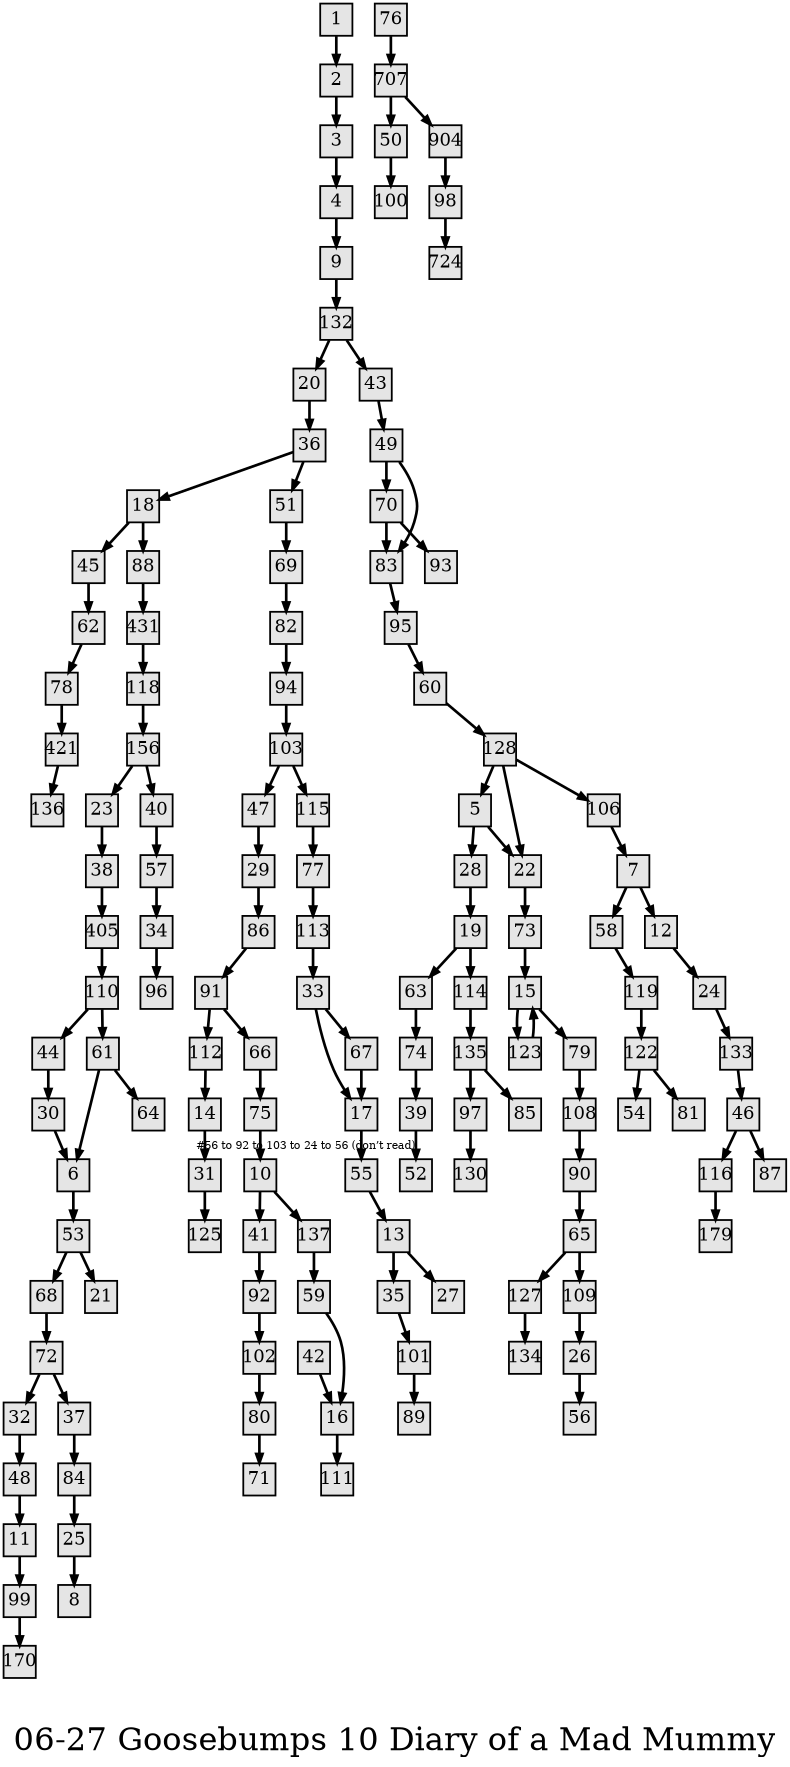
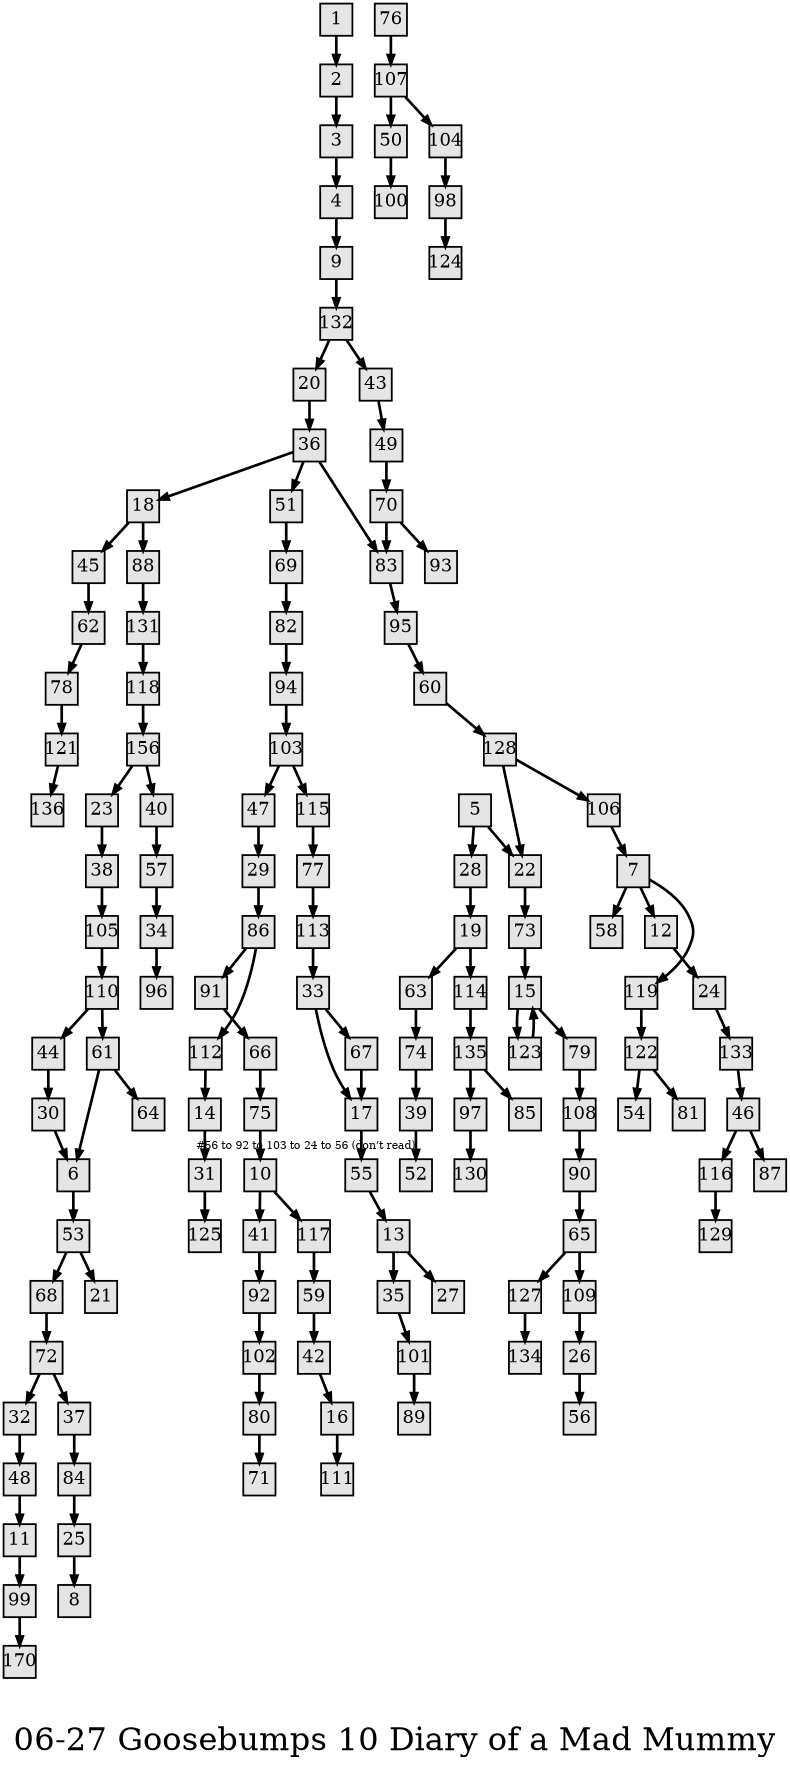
node "707": label "707" -> "107"
node "904": label "904" -> "104"
node "724": label "724" -> "124"
edge "49" -> "83": now "36" -> "83"
node "431": label "431" -> "131"
node "421": label "421" -> "121"
edge "128" -> "5": removed
node "405": label "405" -> "105"
edge "58" -> "119": now "7" -> "119"
edge "91" -> "112": now "86" -> "112"
node "137": label "137" -> "117"
node "179": label "179" -> "129"
edge "59" -> "16": now "59" -> "42"
